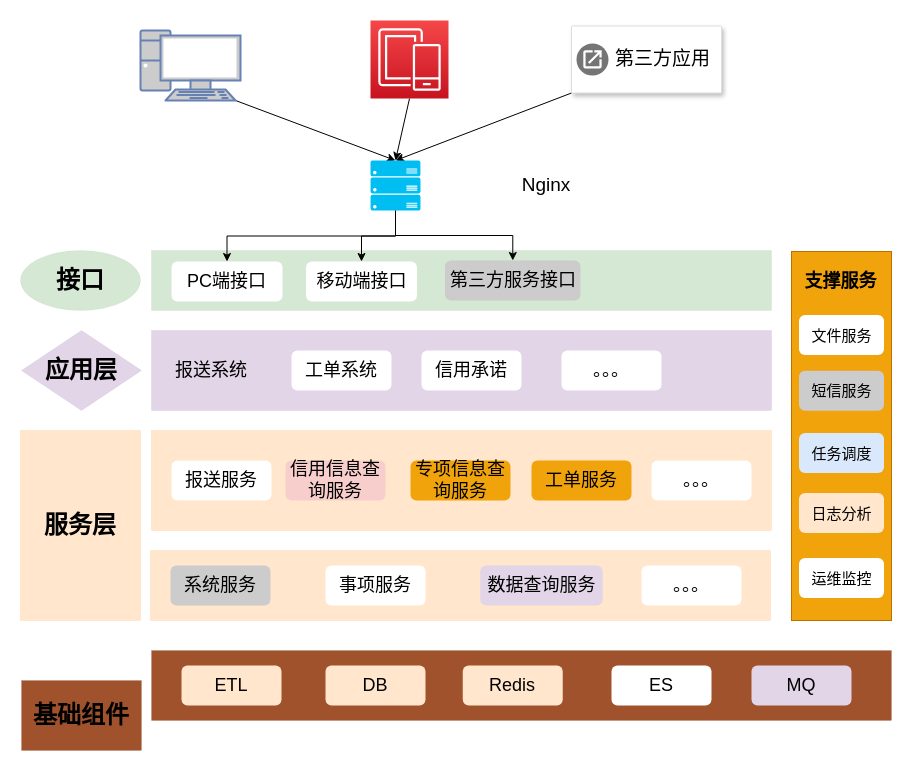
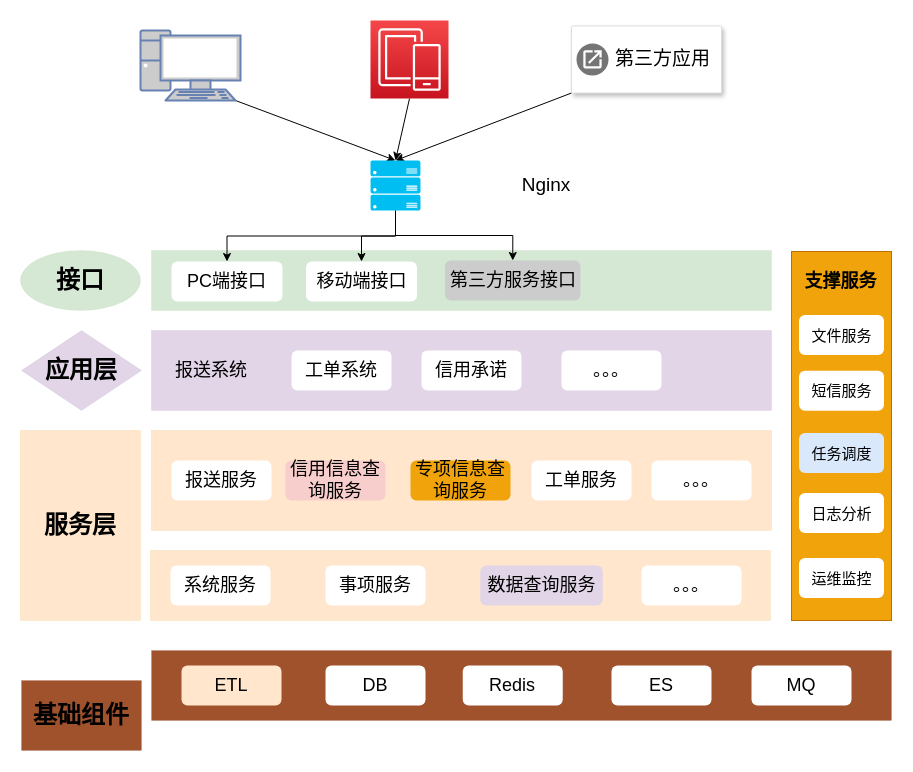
node "短信服务": fillcolor #cccccc -> #ffffff
node "工单服务": fillcolor #f0a30a -> #ffffff
node "日志分析": fillcolor #ffe6cc -> #ffffff
node "系统服务": fillcolor #cccccc -> #ffffff
node "DB": fillcolor #ffe6cc -> #ffffff
node "Redis": fillcolor #ffe6cc -> #ffffff
node "MQ": fillcolor #e1d5e7 -> #ffffff
